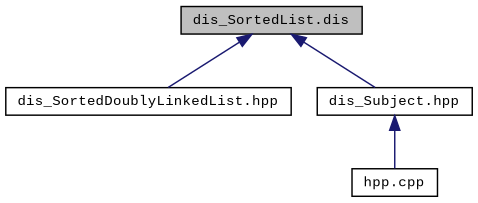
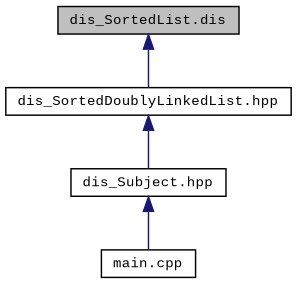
edge "dis_Subject.hpp" -> "dis_SortedList.dis": now "dis_Subject.hpp" -> "dis_SortedDoublyLinkedList.hpp"
node "hpp.cpp": label "hpp.cpp" -> "main.cpp"
